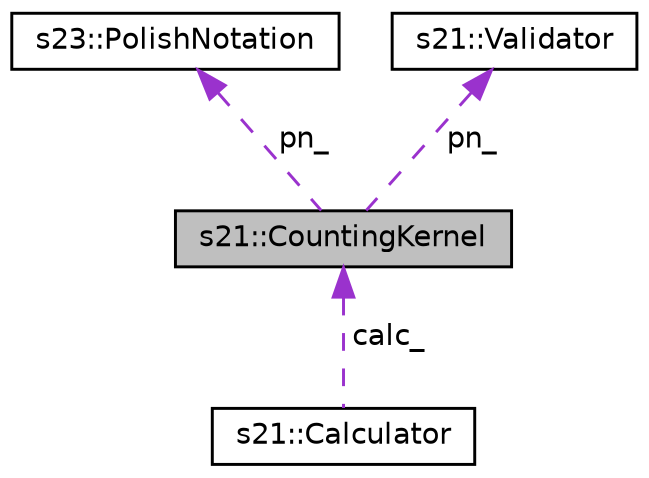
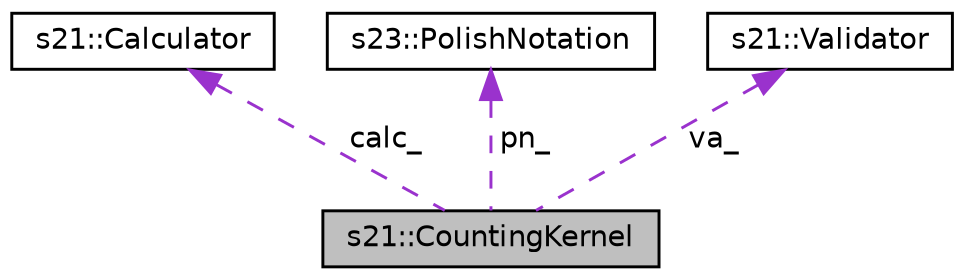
edge "s21::CountingKernel" -> "s21::Validator": label " pn_" -> " va_"
edge "s21::Calculator" -> "s21::CountingKernel": reversed
